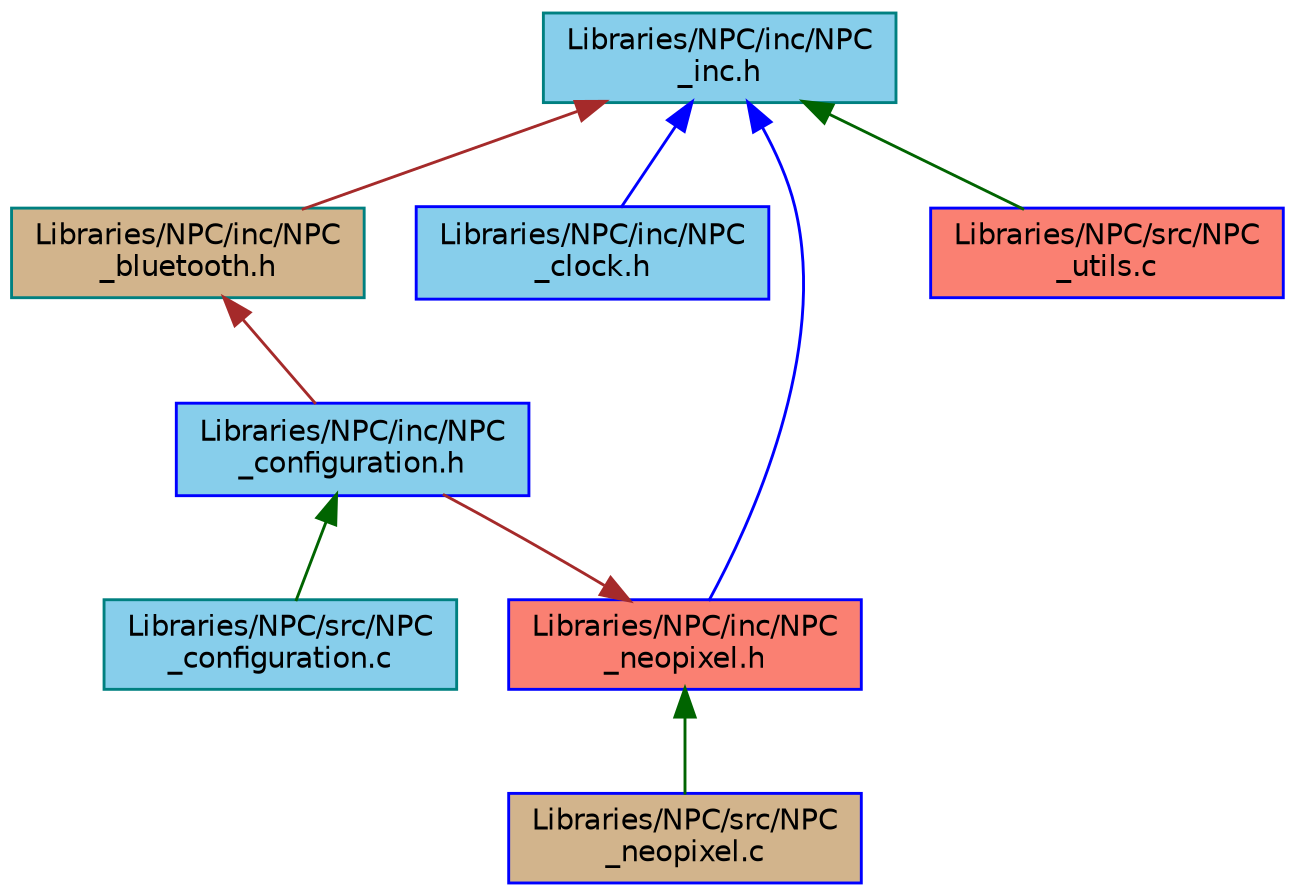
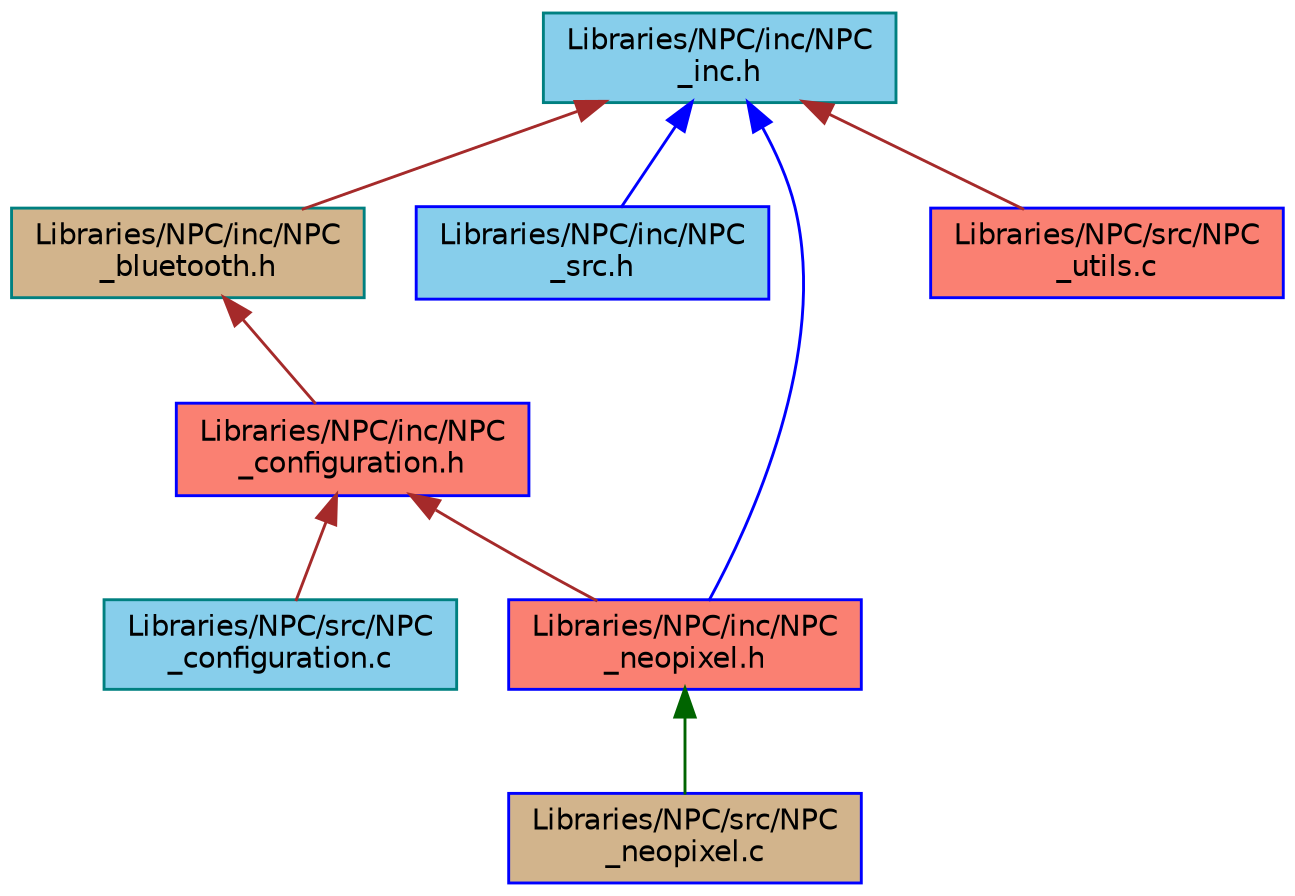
edge "Libraries/NPC/src/NPC _utils.c" -> "Libraries/NPC/inc/NPC _inc.h": color darkgreen -> brown
node "Libraries/NPC/inc/NPC _clock.h": label "Libraries/NPC/inc/NPC _clock.h" -> "Libraries/NPC/inc/NPC _src.h"
node "Libraries/NPC/inc/NPC _configuration.h": fillcolor skyblue -> salmon
edge "Libraries/NPC/inc/NPC _configuration.h" -> "Libraries/NPC/inc/NPC _neopixel.h": reversed
edge "Libraries/NPC/src/NPC _configuration.c" -> "Libraries/NPC/inc/NPC _configuration.h": color darkgreen -> brown
